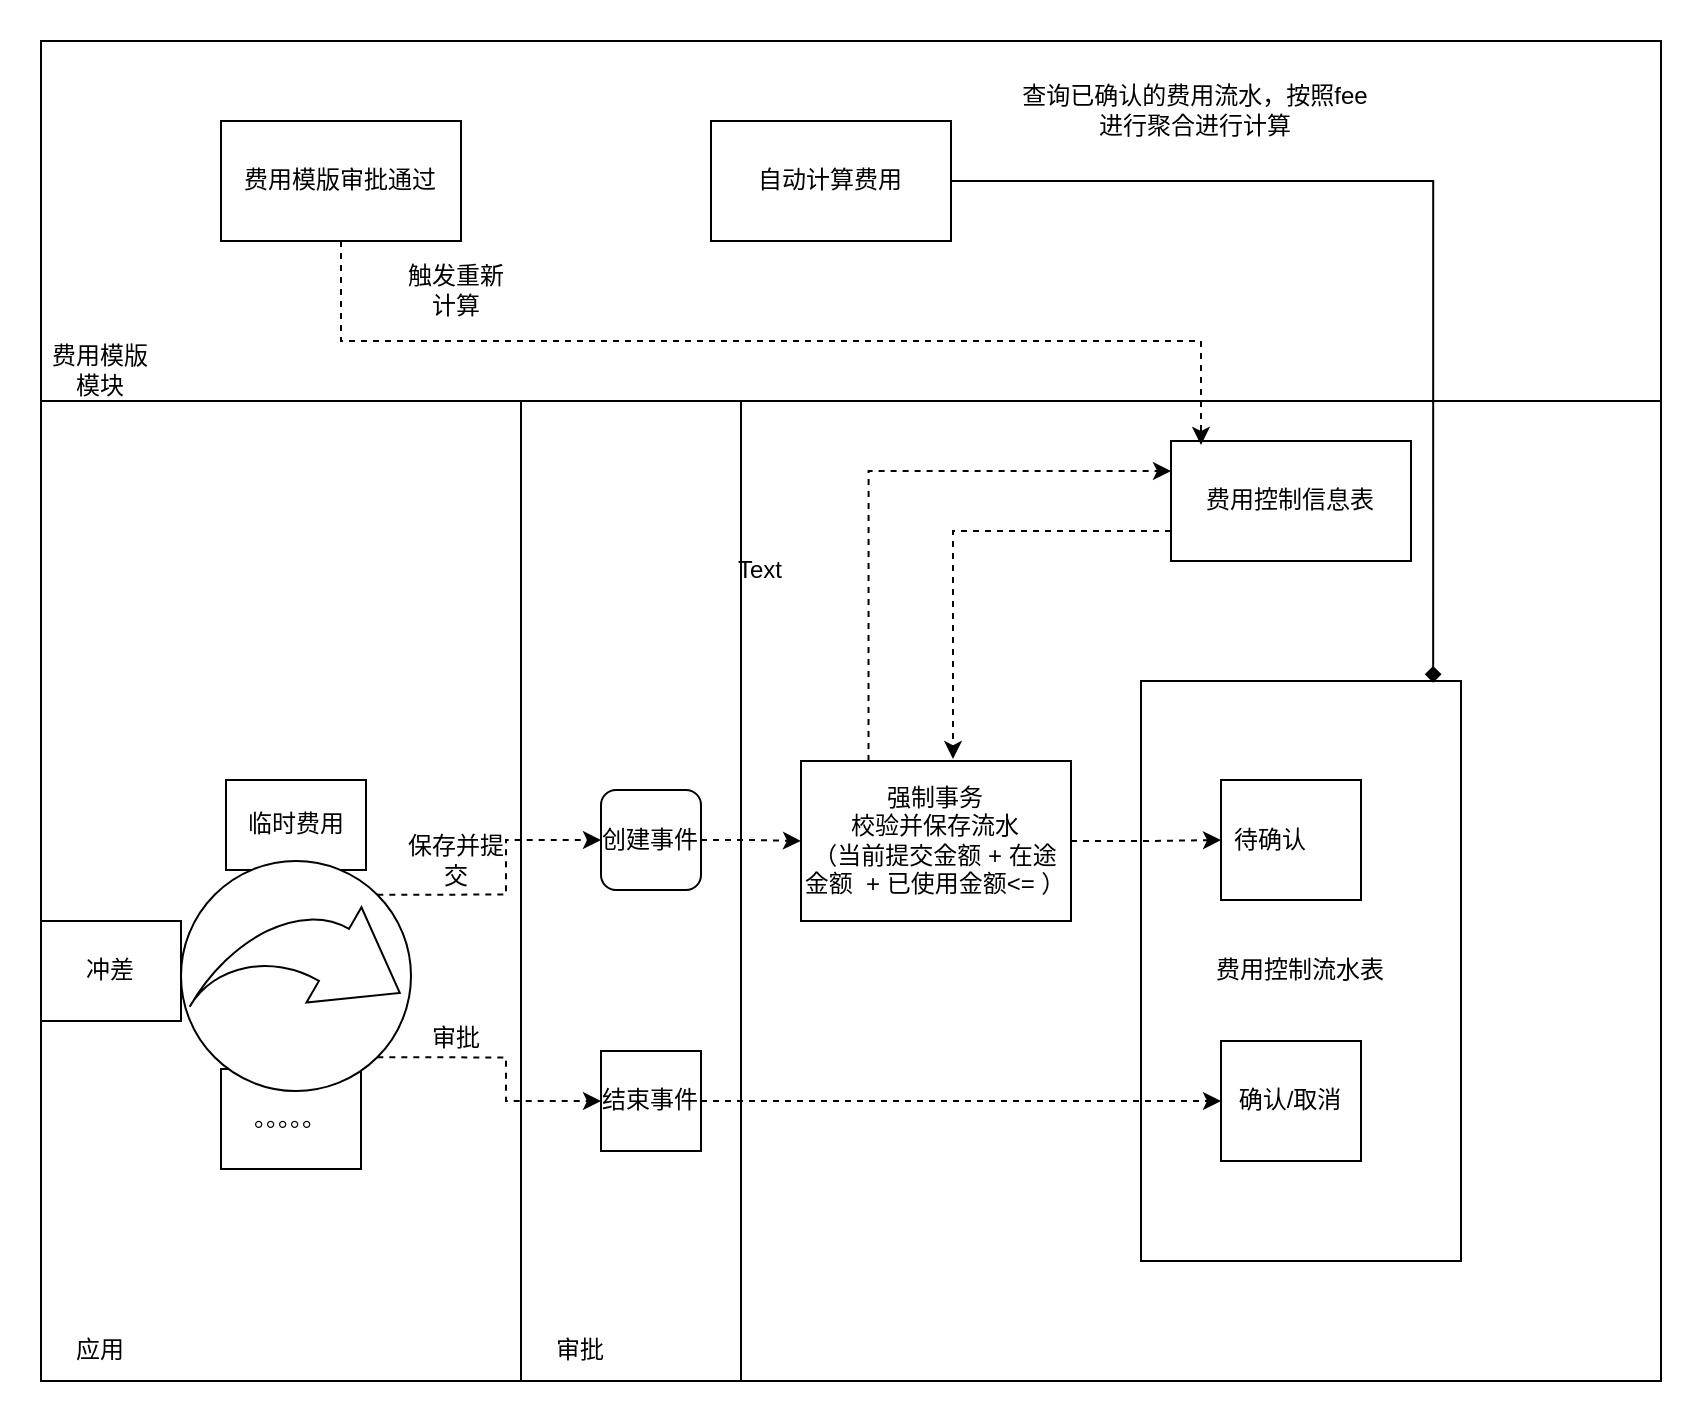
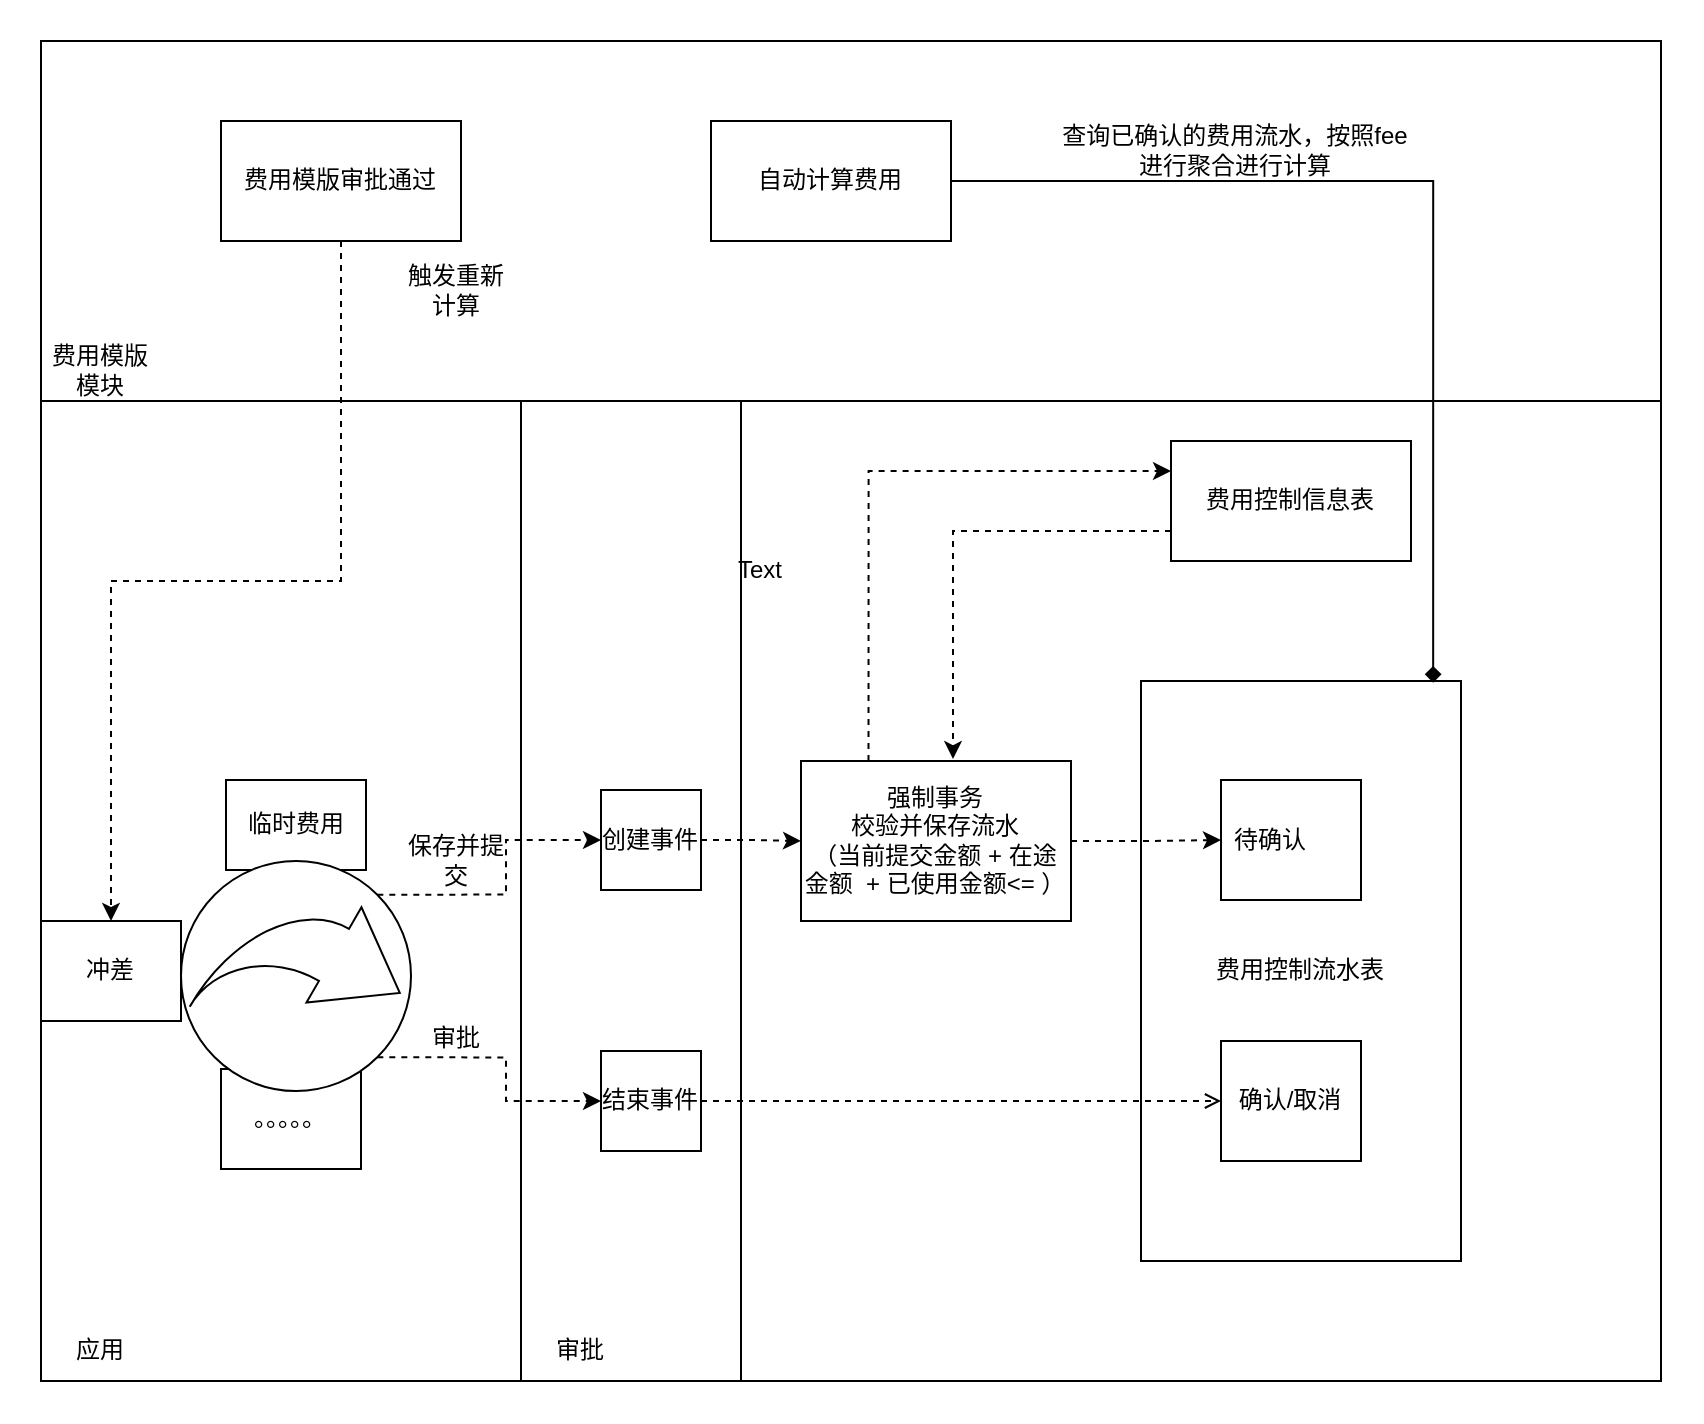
node "查询已确认的费用流水，按照fee进行聚合进行计算": moved (1196, 111) -> (1236, 151)
edge "费用模版审批通过" -> "费用控制信息表": now "费用模版审批通过" -> "冲差"
node "创建事件": shape rounded rectangle -> rectangle
edge "结束事件" -> "确认/取消": arrowhead classic -> open
